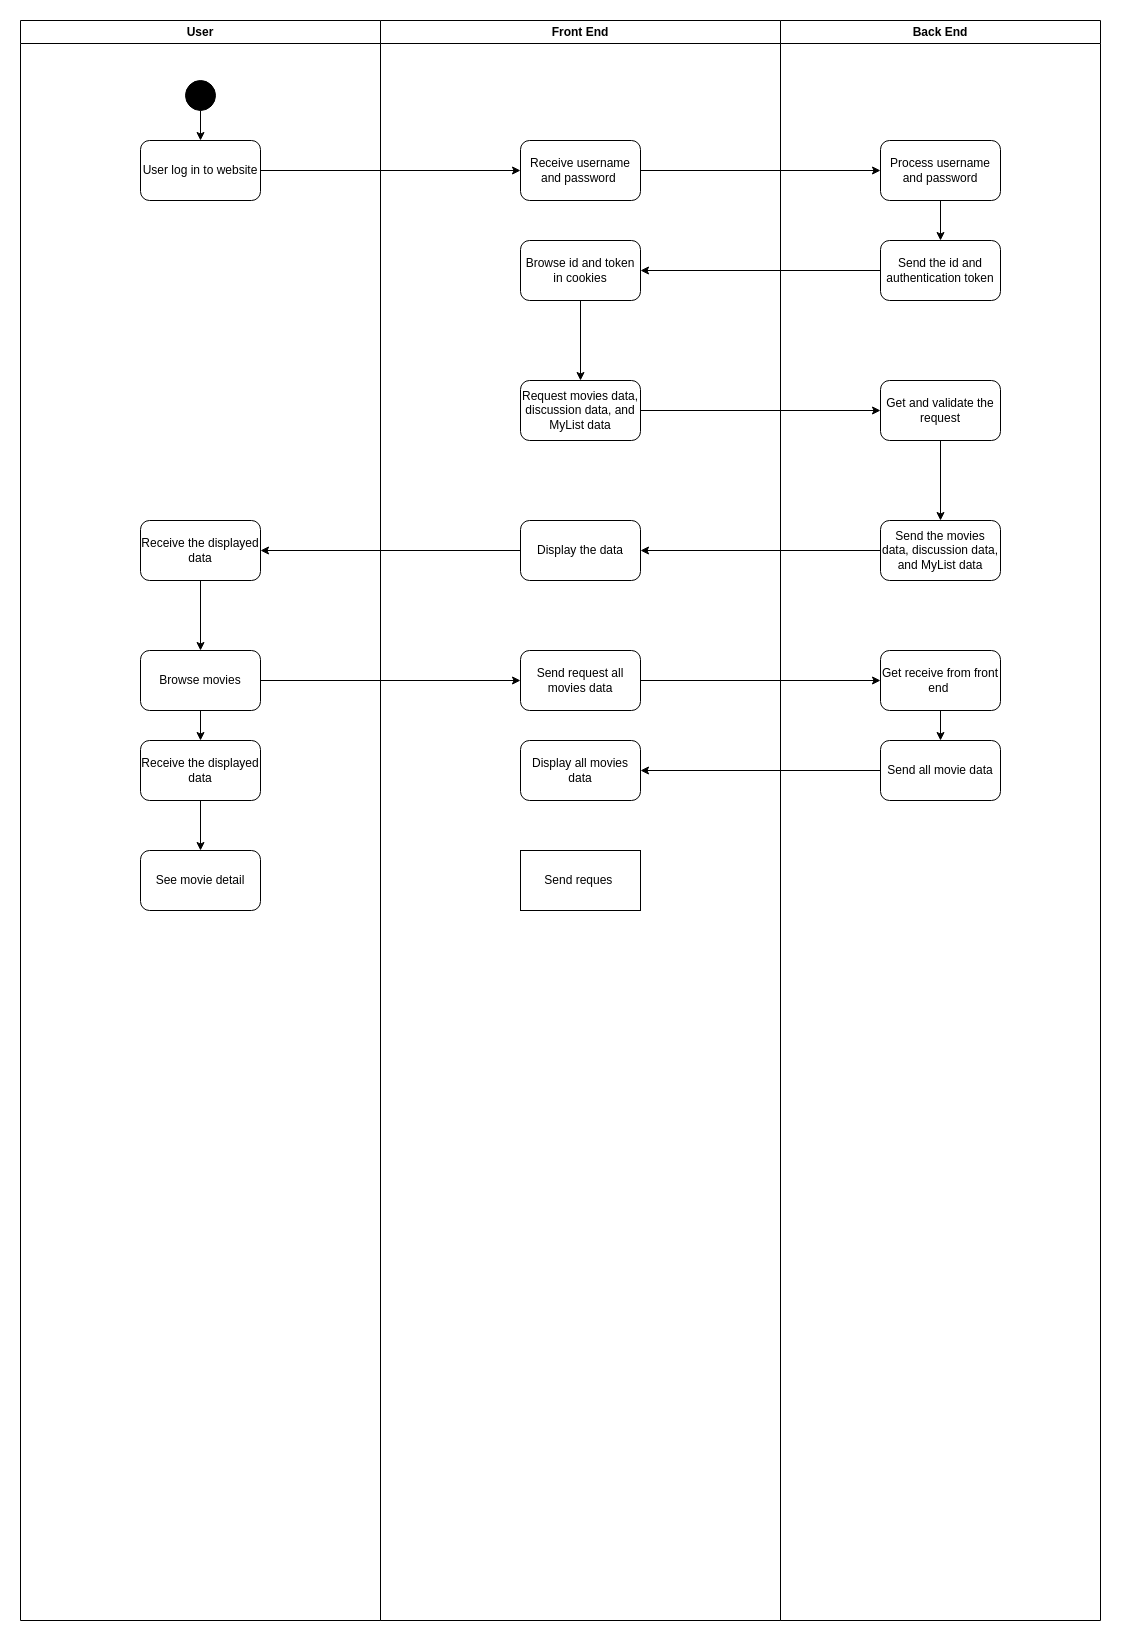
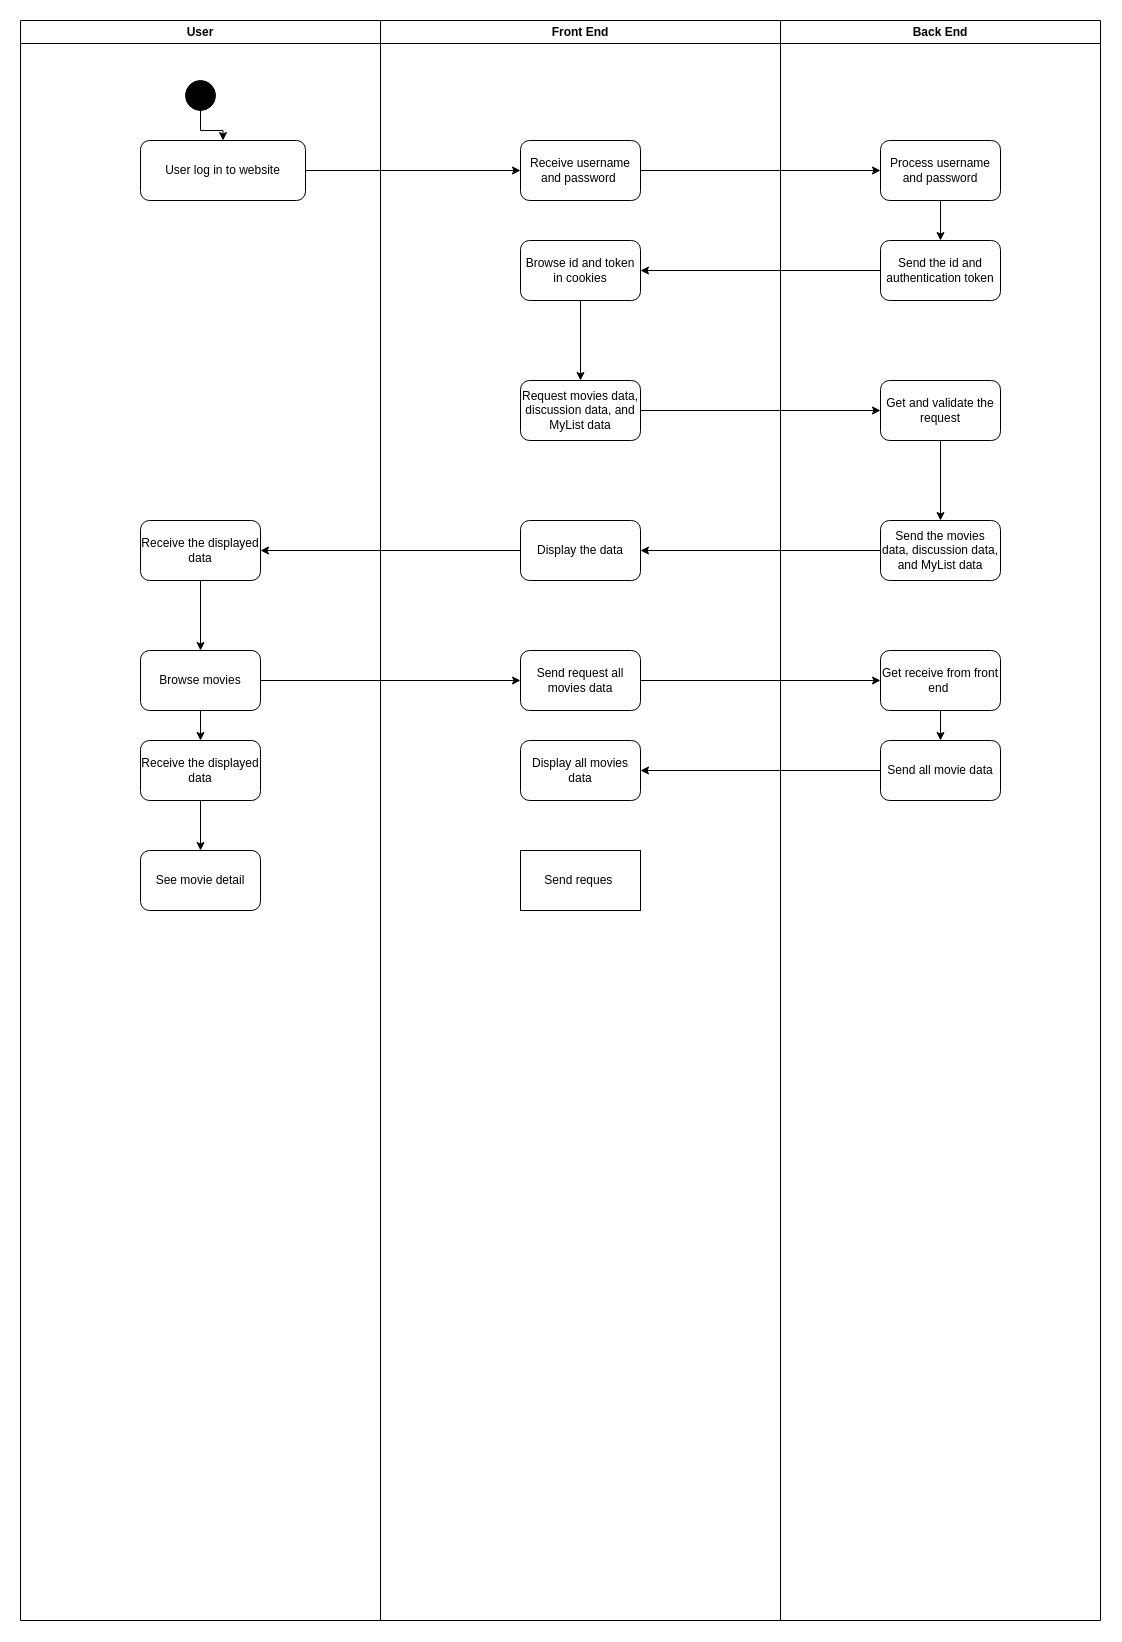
node "User log in to website": size 120x60 -> 165x60
